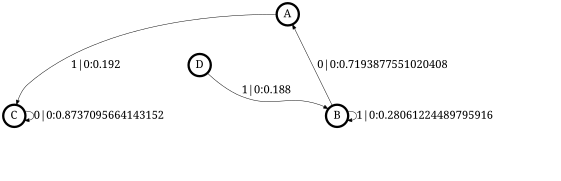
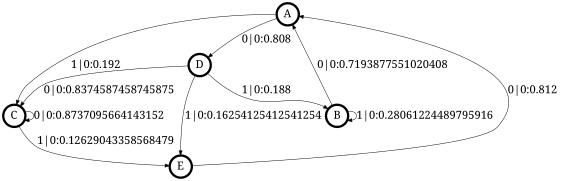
edge "A" -> "D": added, label "0|0:0.808"
edge "D" -> "C": added, label "0|0:0.8374587458745875"
node "E": added
